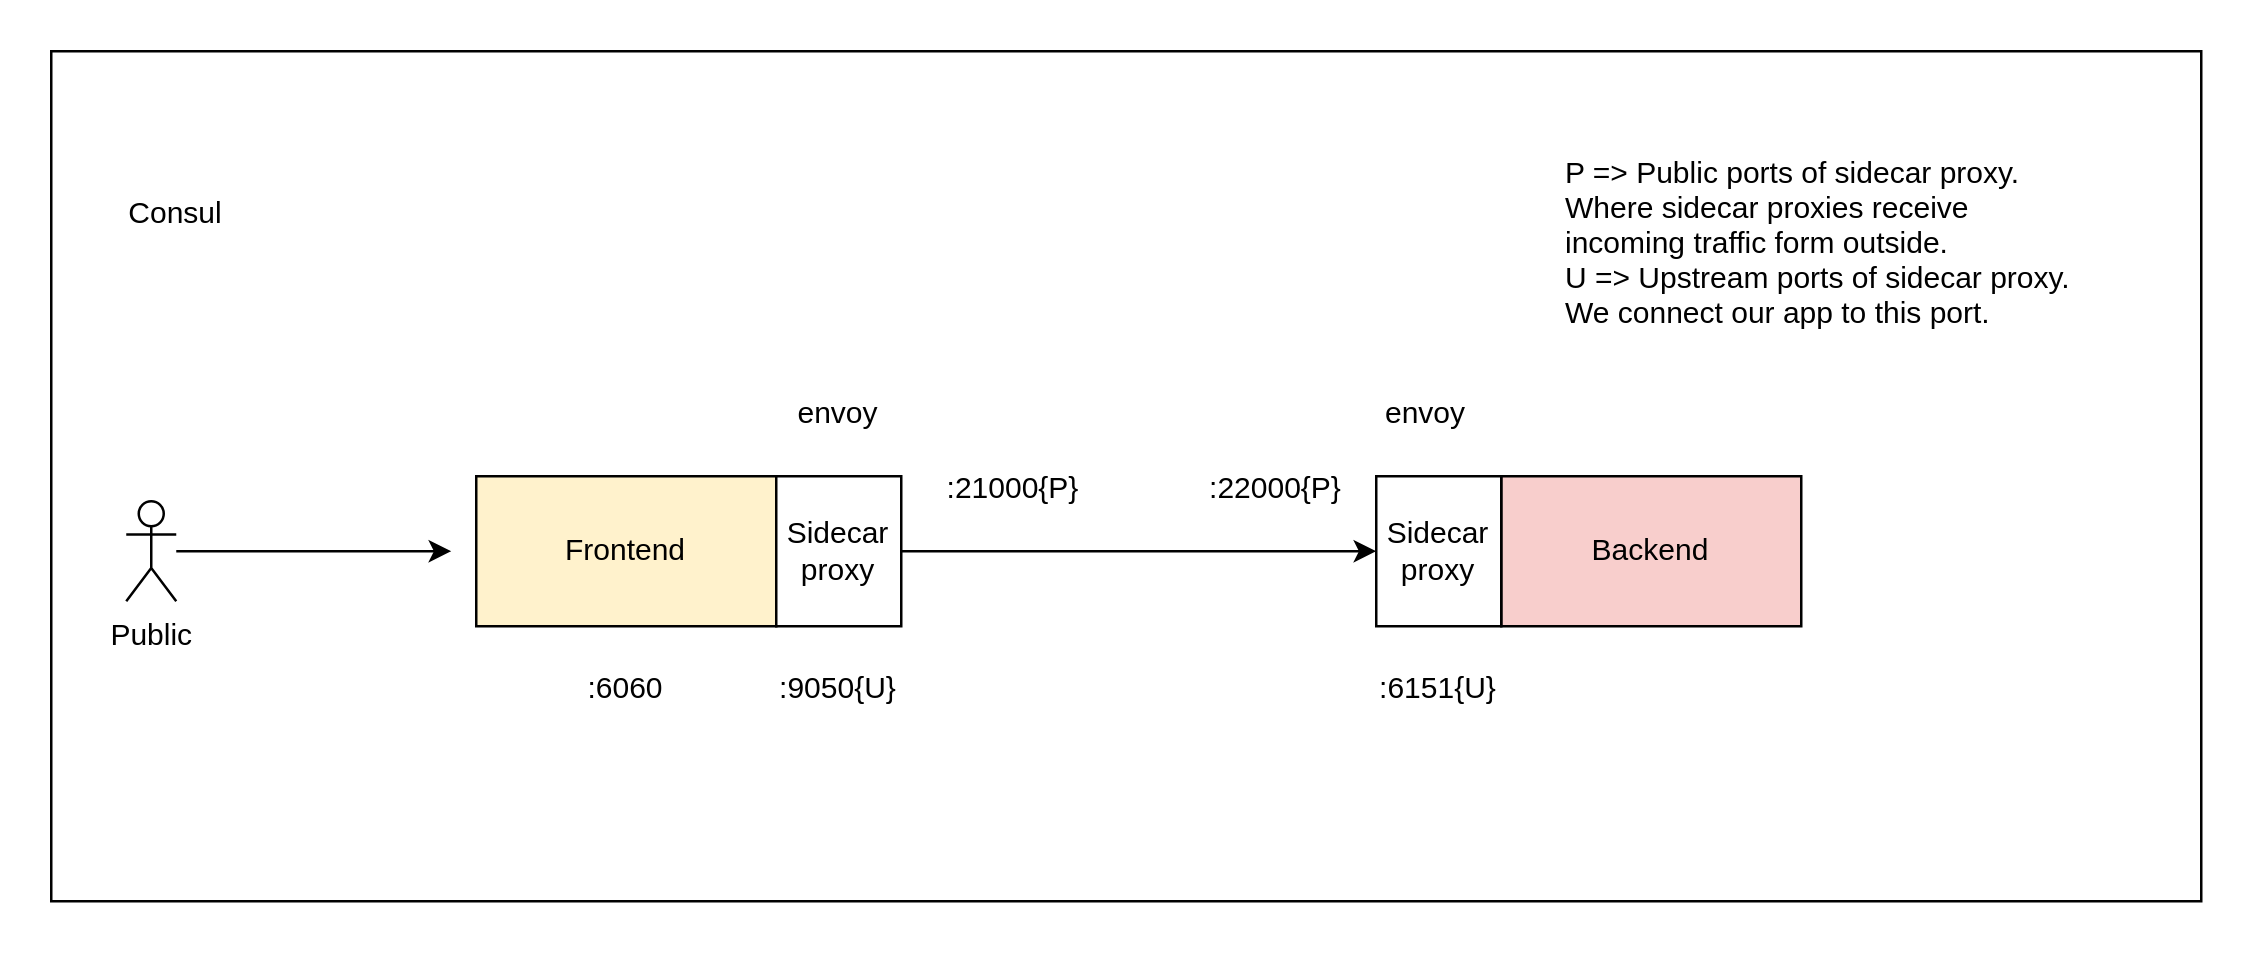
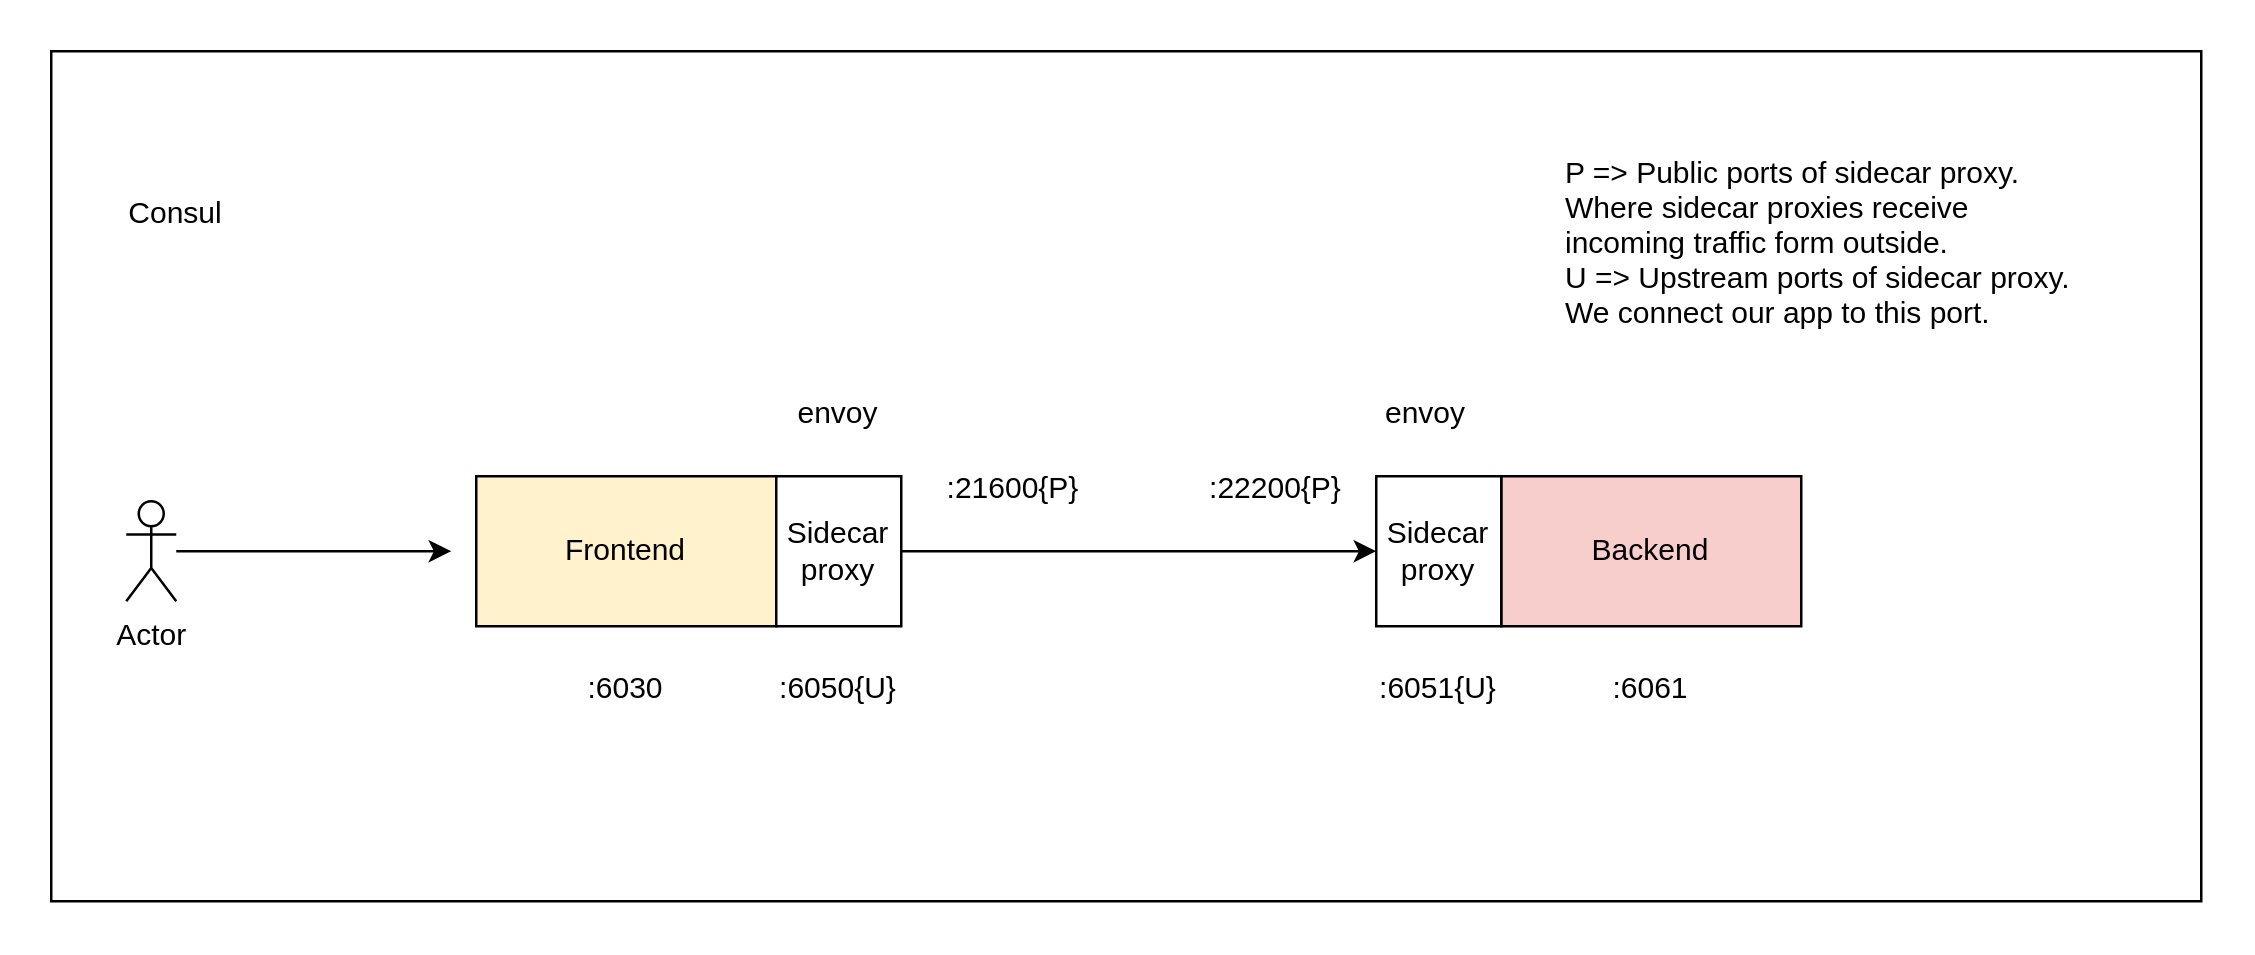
node ":21000{P}": label ":21000{P}" -> ":21600{P}"
node ":22000{P}": label ":22000{P}" -> ":22200{P}"
node "Public": label "Public" -> "Actor"
node ":6060": label ":6060" -> ":6030"
node ":9050{U}": label ":9050{U}" -> ":6050{U}"
node ":6151{U}": label ":6151{U}" -> ":6051{U}"
node ":6061": added
